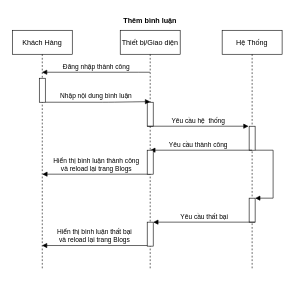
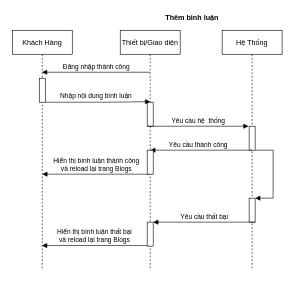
node "Thêm bình luận": moved (150, 20) -> (192, 17)
